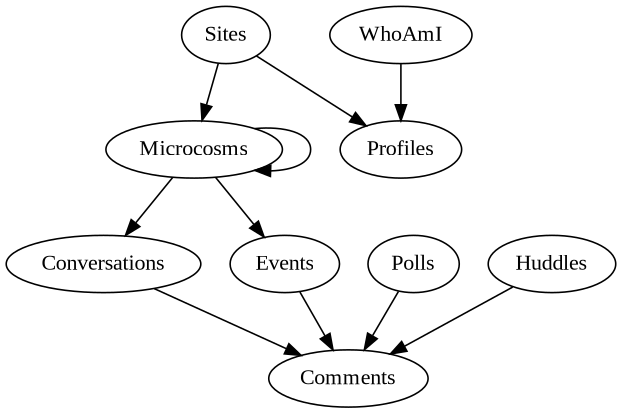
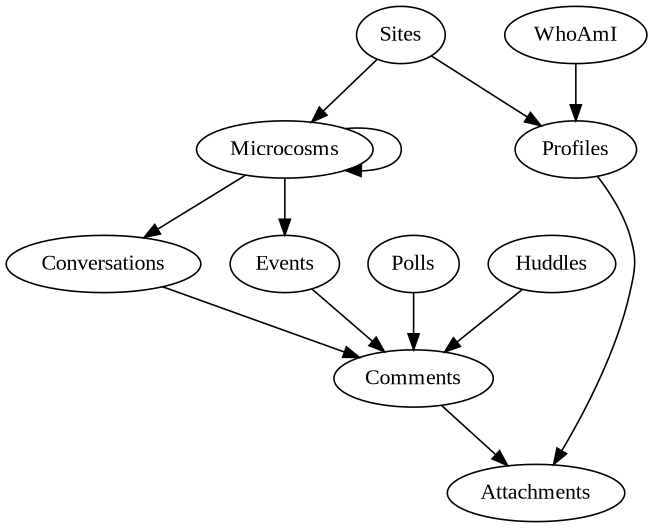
node "Attachments": added
